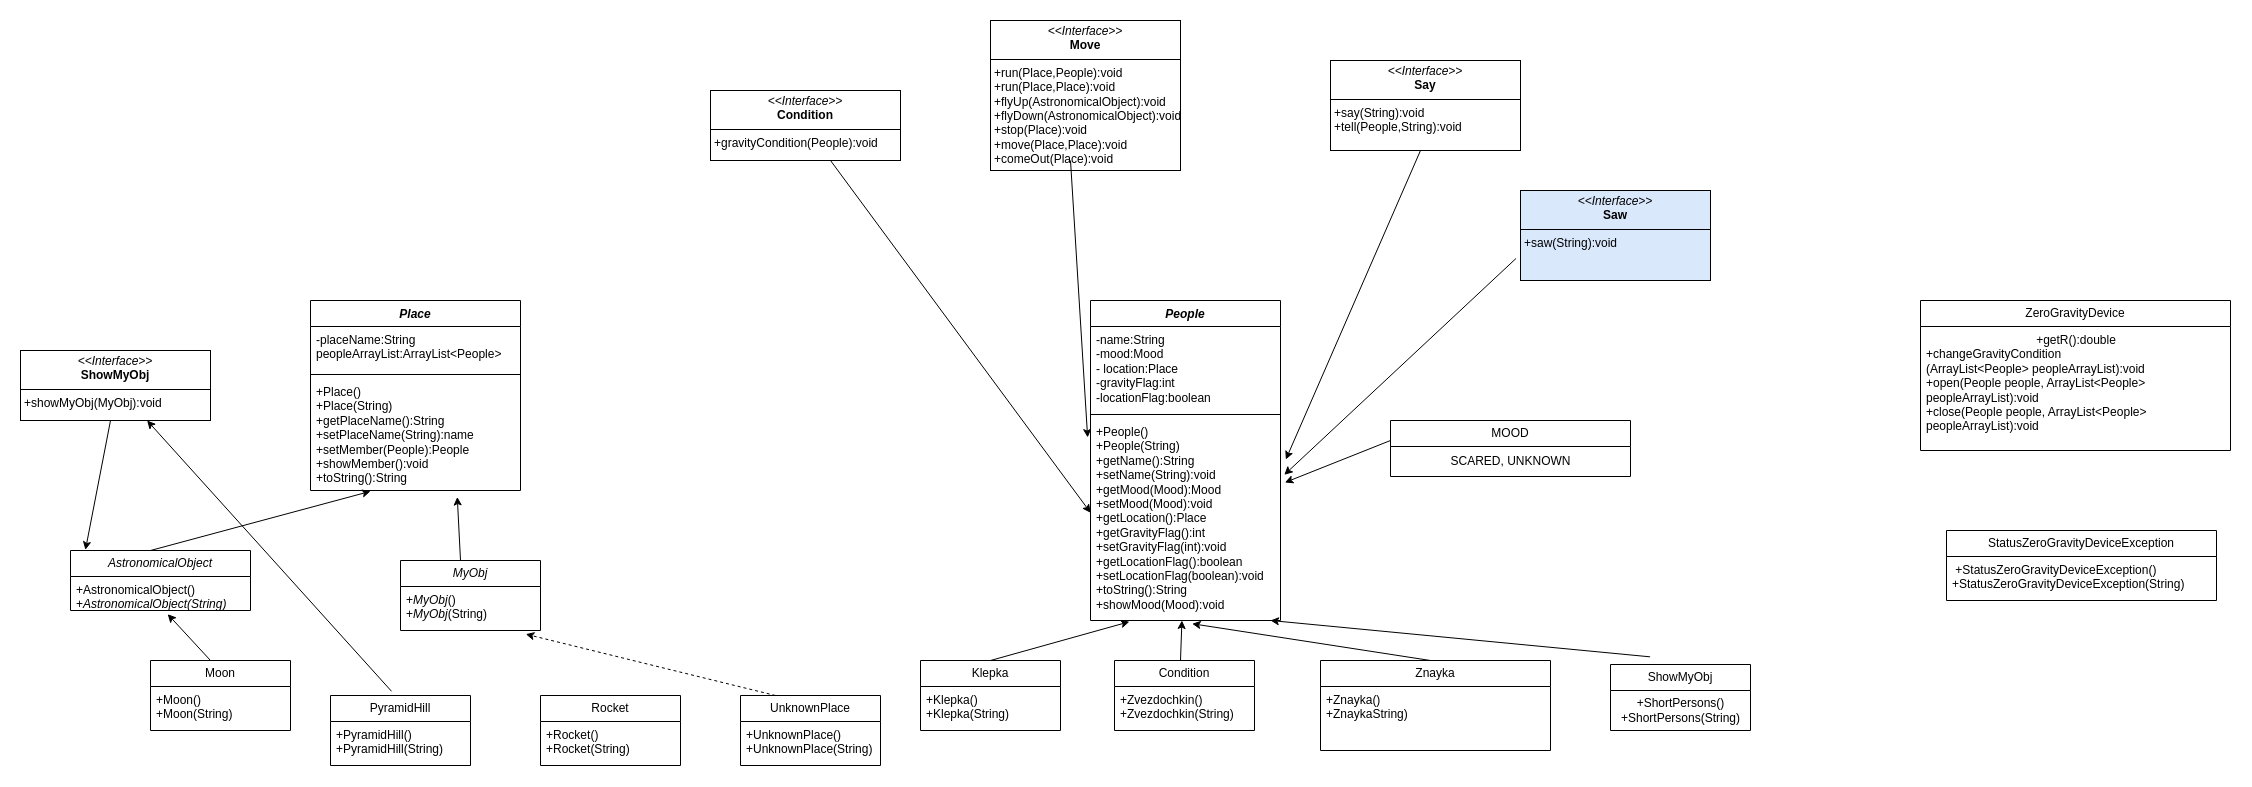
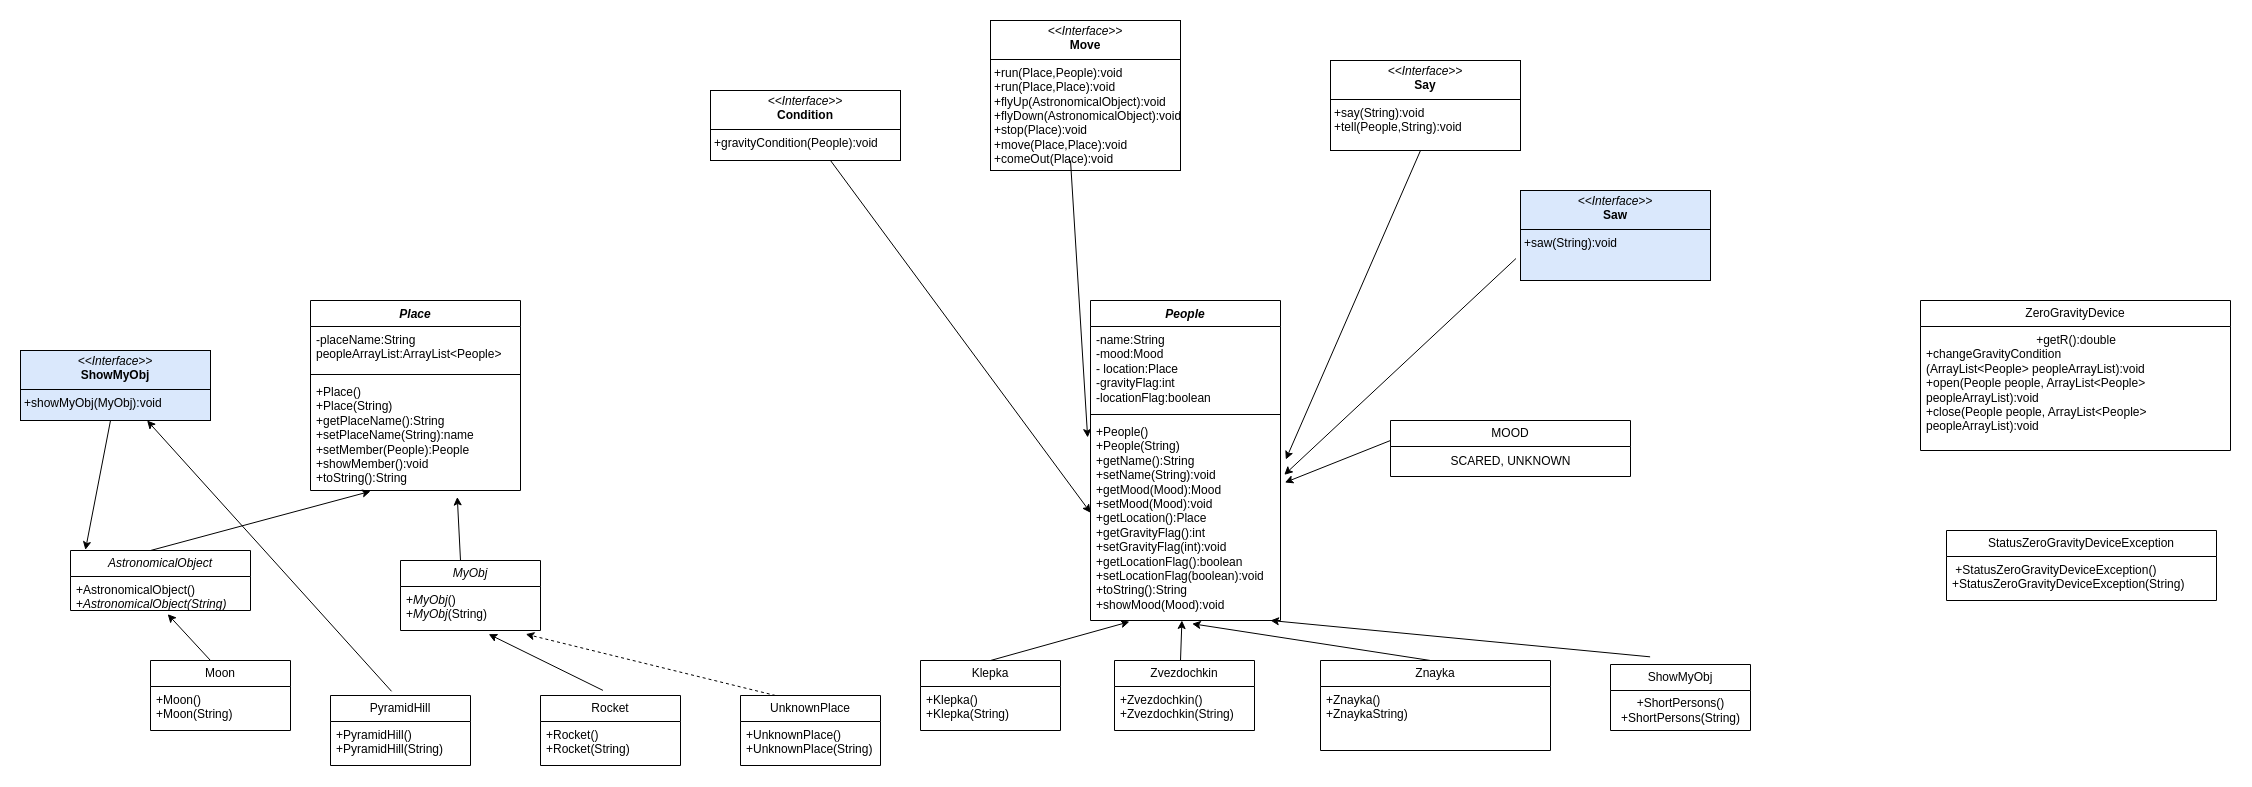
node "<<Interface>> ShowMyObj +showMyObj(MyObj):void": fillcolor #ffffff -> #dae8fc
edge "Rocket" -> "+MyObj() +MyObj(String)": added
node "Condition": label "Condition" -> "Zvezdochkin"
